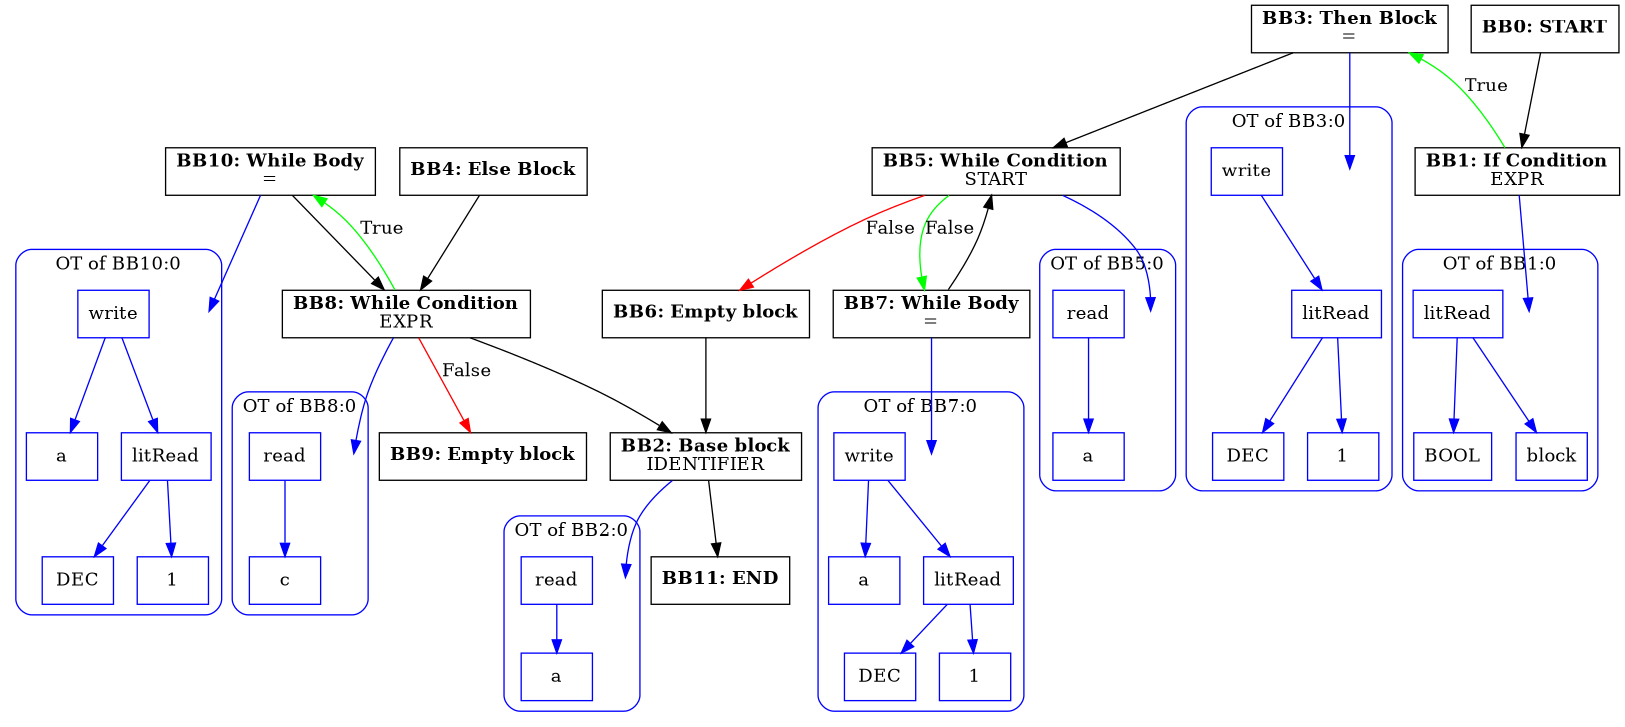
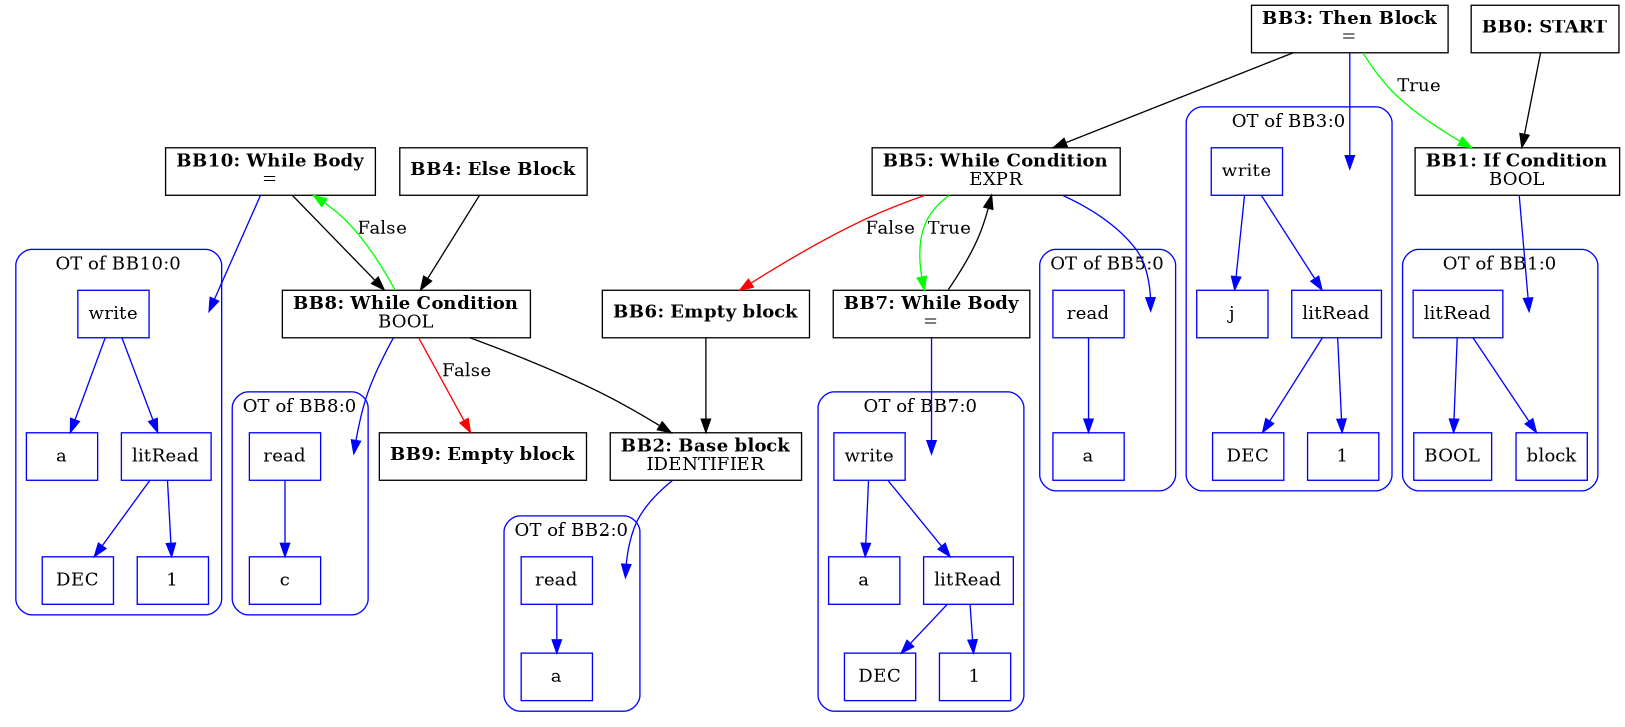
edge "BB1: If Condition" -> "BB3: Then Block": reversed
node "BB5: While Condition": text "START" -> "EXPR"
node "BB1: If Condition": text "EXPR" -> "BOOL"
edge "BB8: While Condition" -> "BB10: While Body": label "True" -> "False"
edge "BB5: While Condition" -> "BB7: While Body": label "False" -> "True"
node "j": added
node "BB8: While Condition": text "EXPR" -> "BOOL"
node "BB11: END": removed
